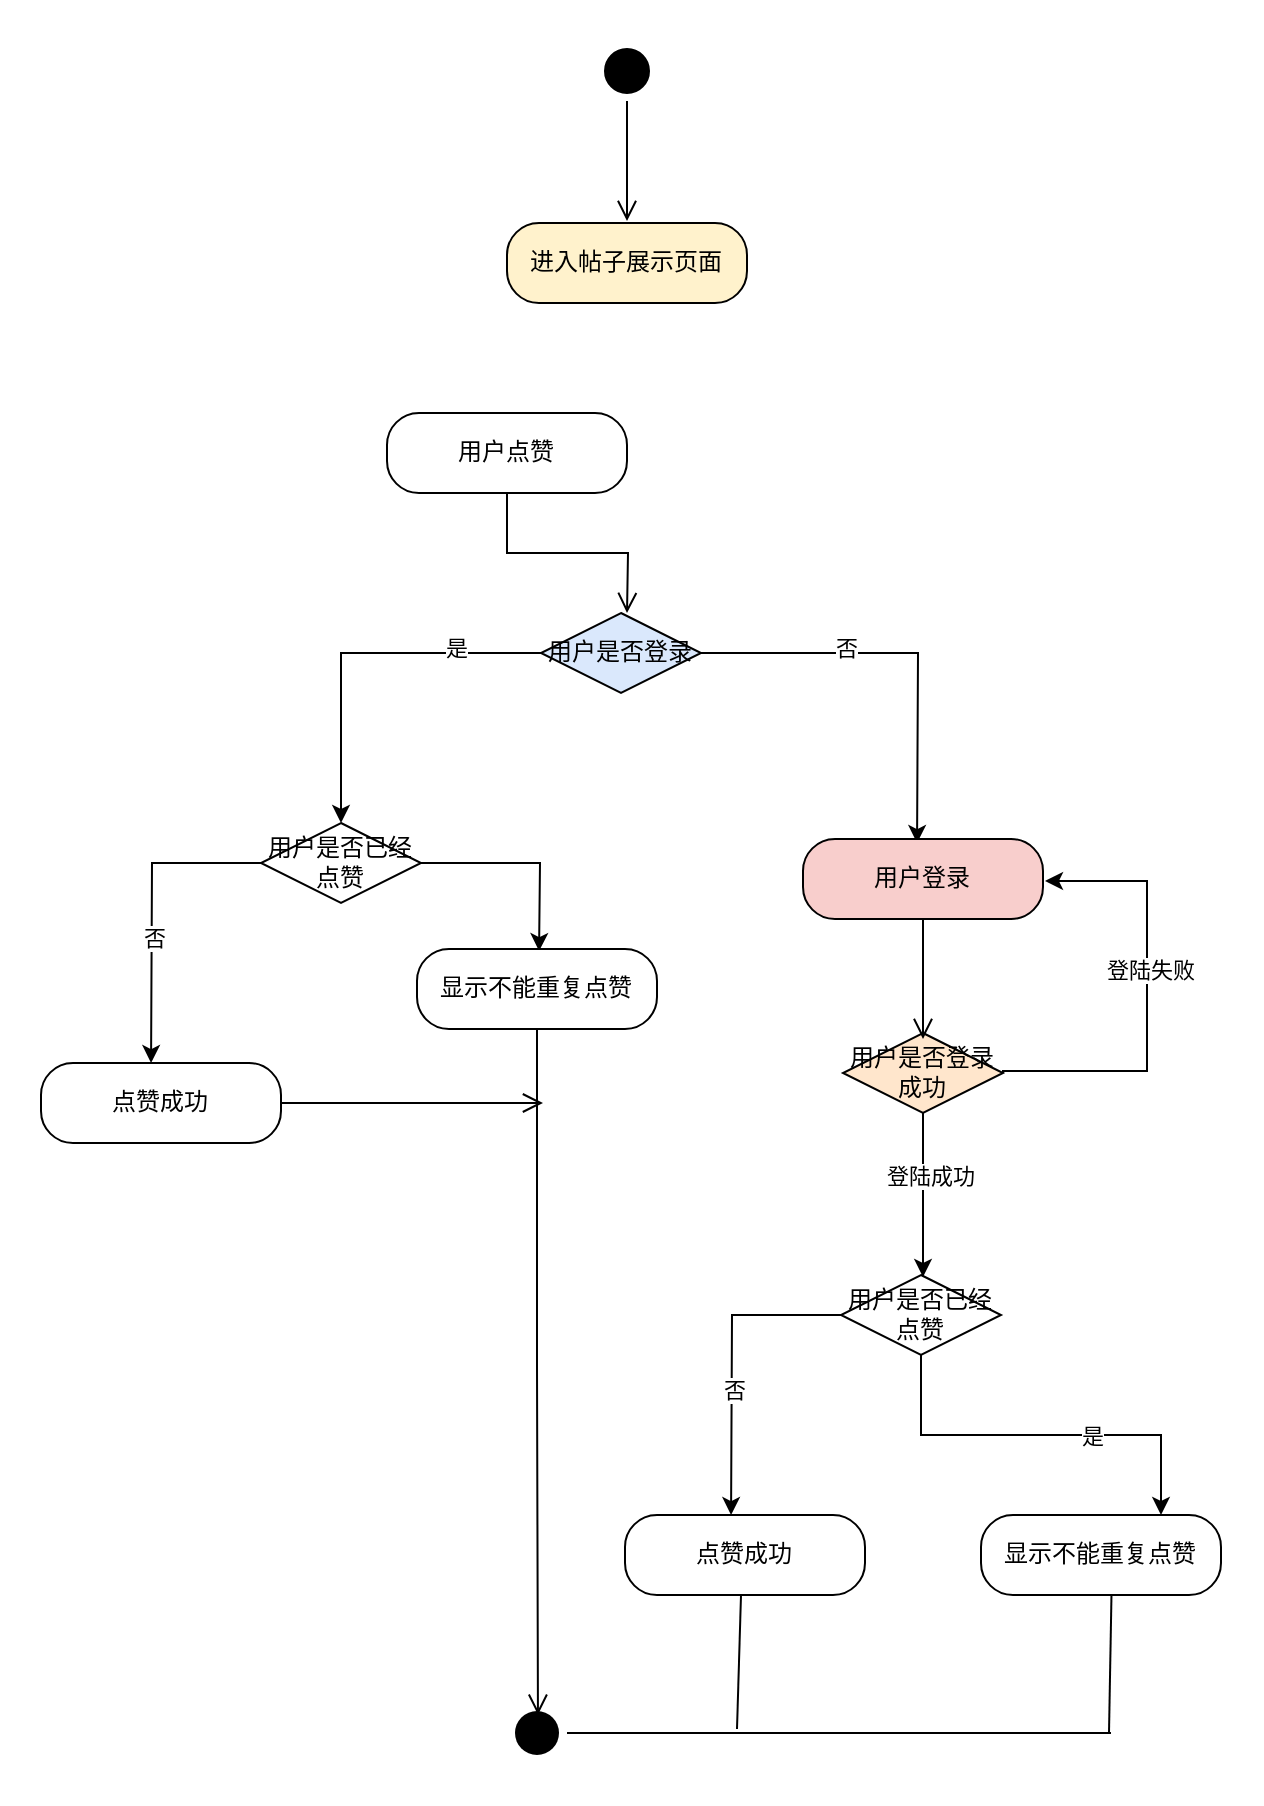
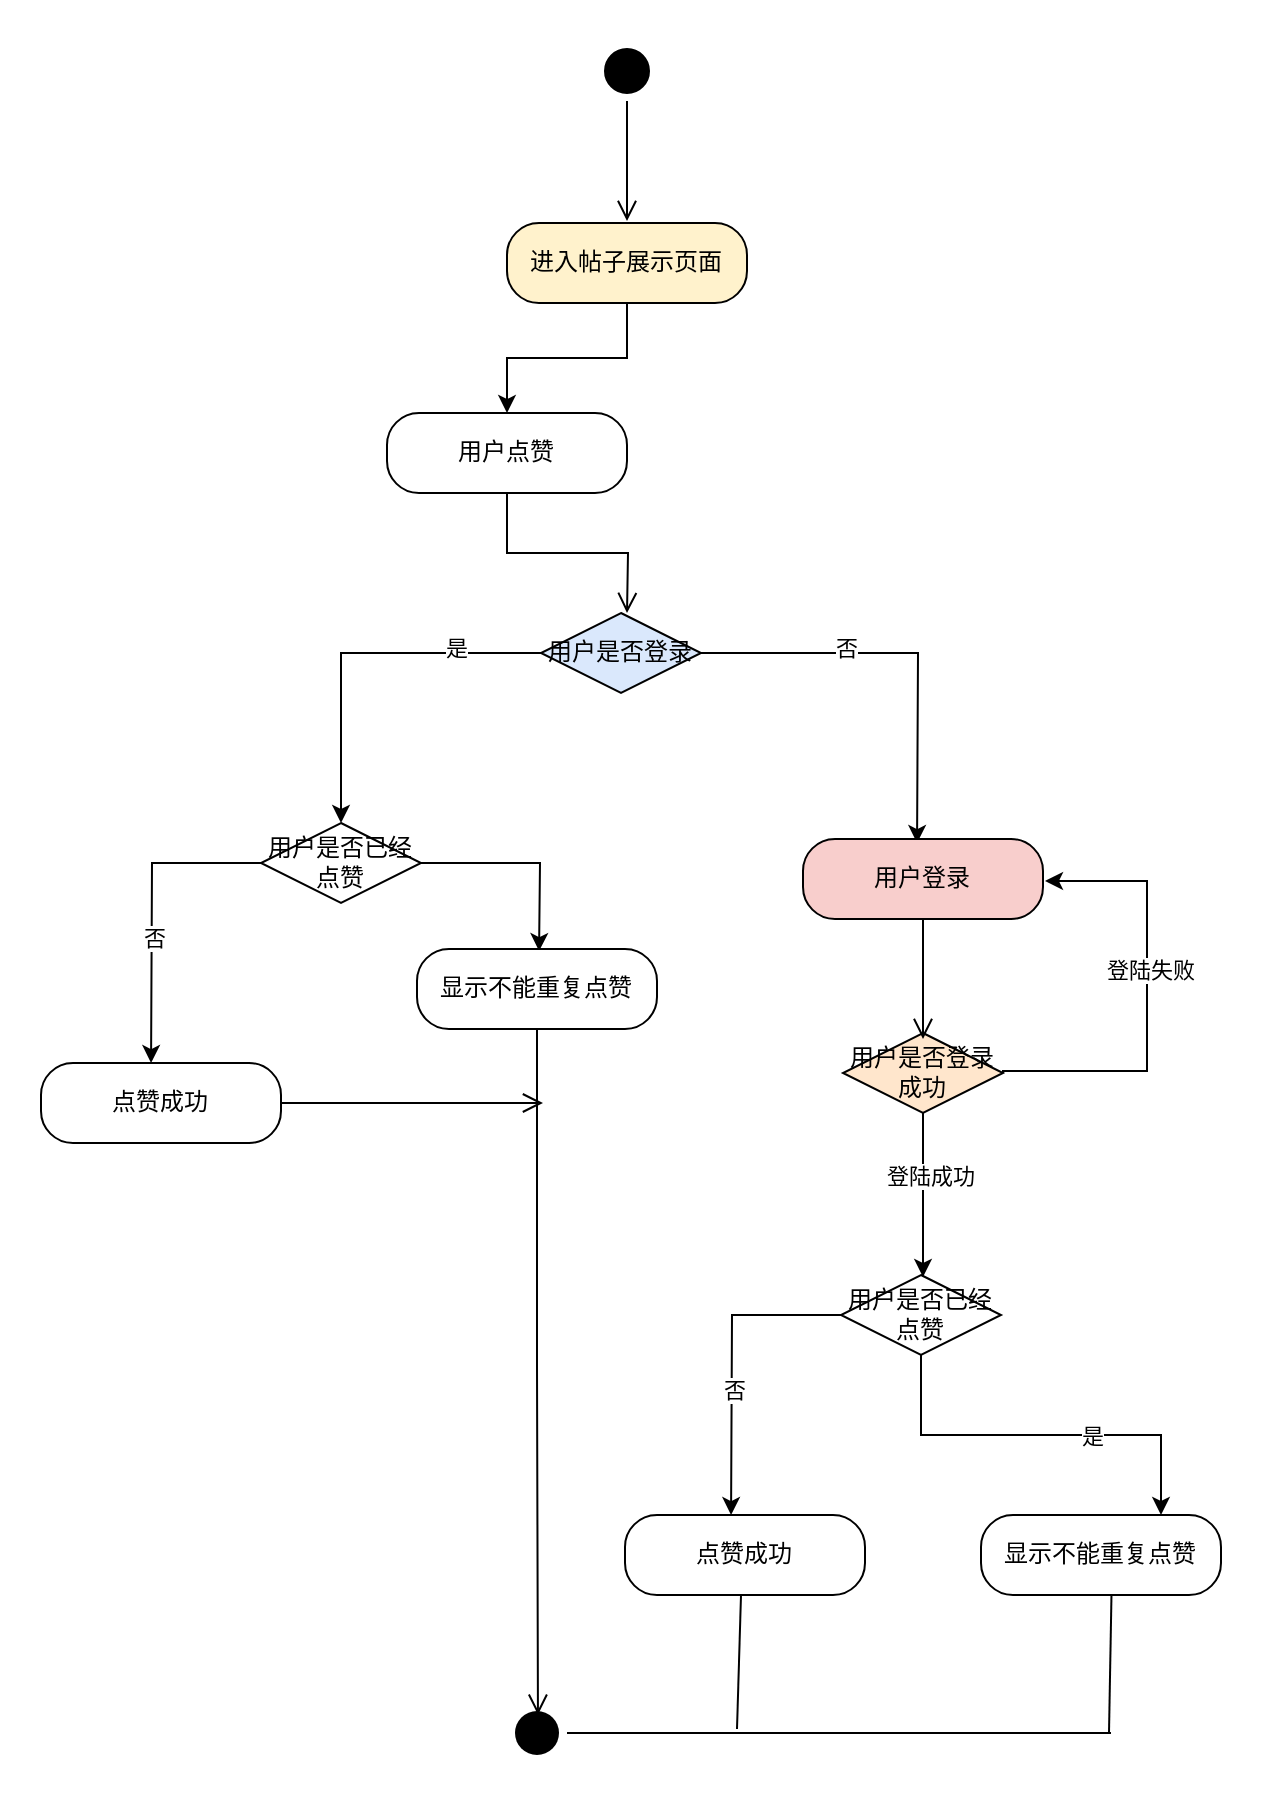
edge "进入帖子展示页面" -> "用户点赞": added
